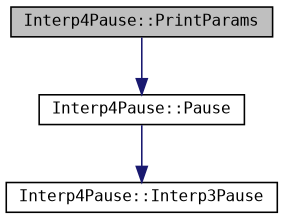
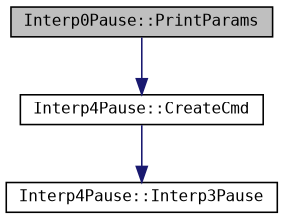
node "Interp4Pause::PrintParams": label "Interp4Pause::PrintParams" -> "Interp0Pause::PrintParams"
node "Interp4Pause::Pause": label "Interp4Pause::Pause" -> "Interp4Pause::CreateCmd"
